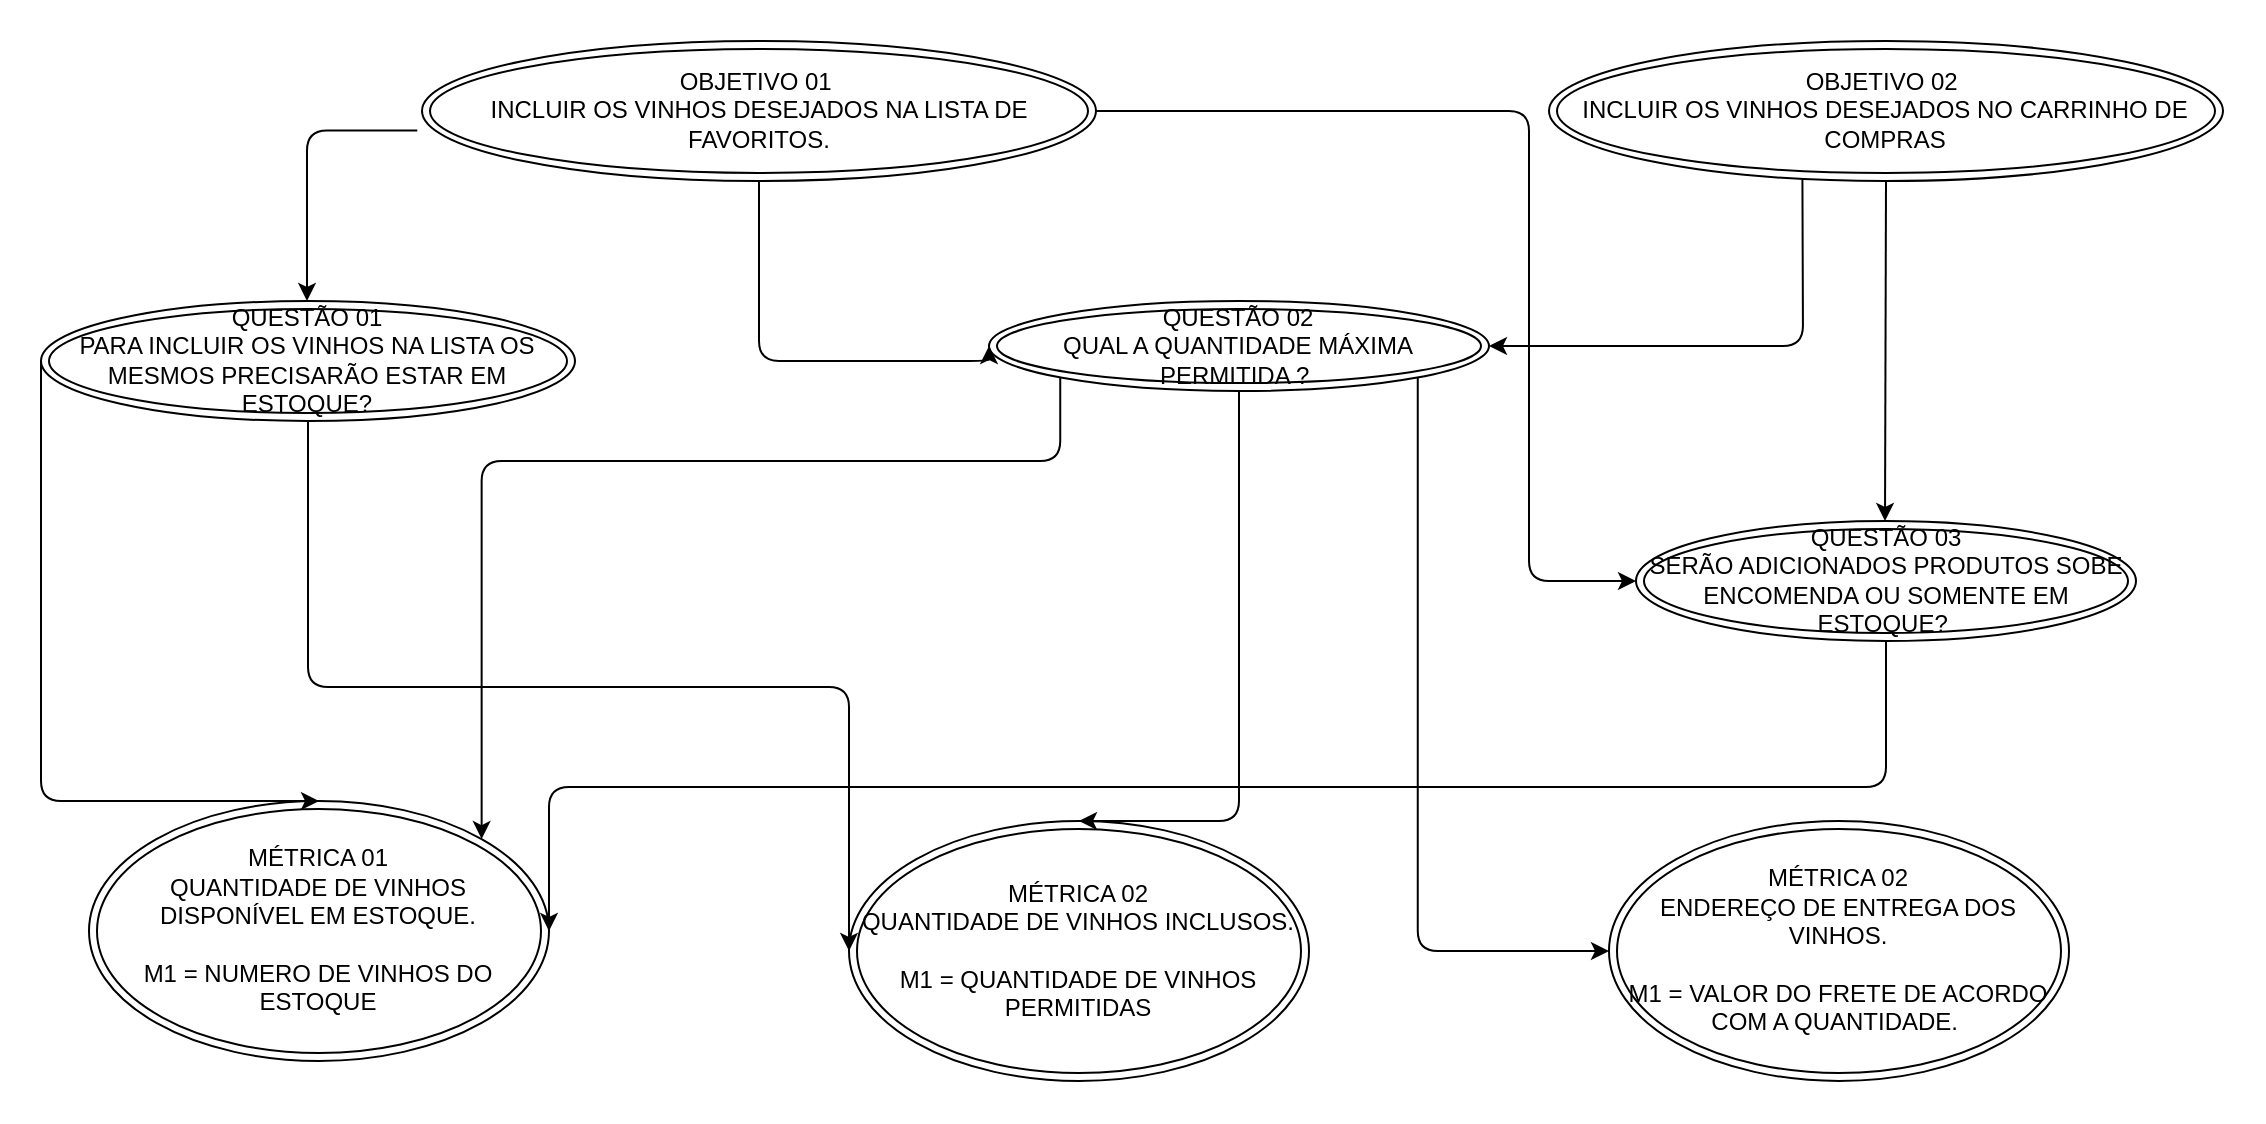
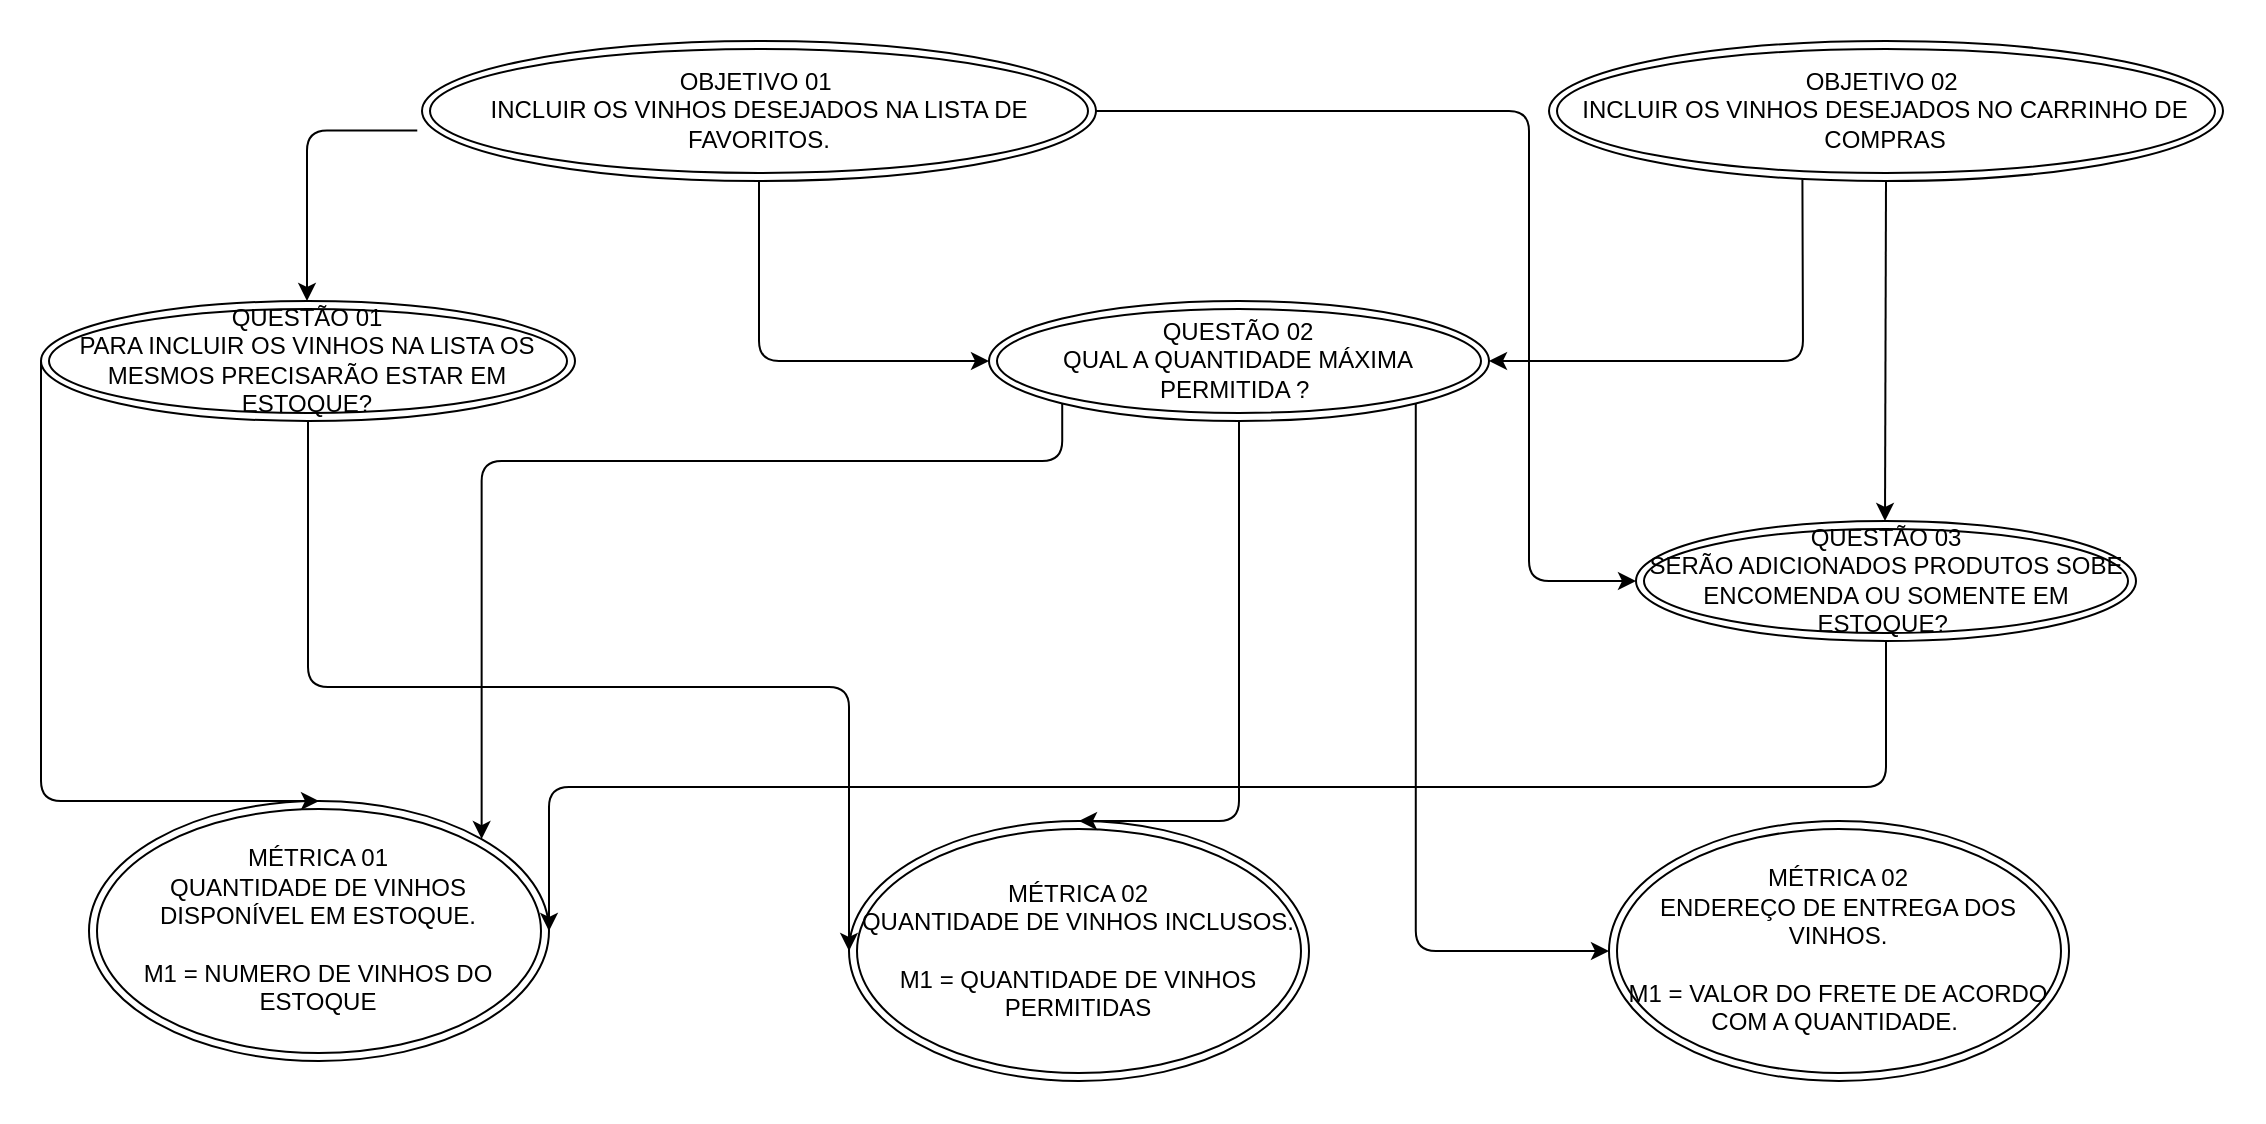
node "QUESTÃO 02 QUAL A QUANTIDADE MÁXIMA PERMITIDA ?": size 500x90 -> 500x120
